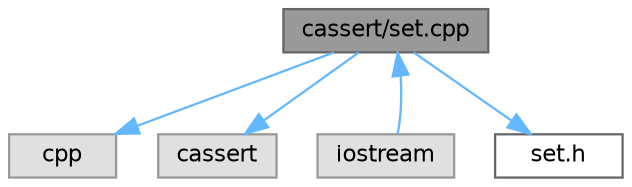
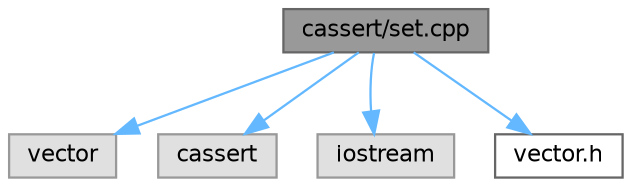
edge "iostream" -> "cassert/set.cpp": reversed
node "cpp": label "cpp" -> "vector"
node "set.h": label "set.h" -> "vector.h"
